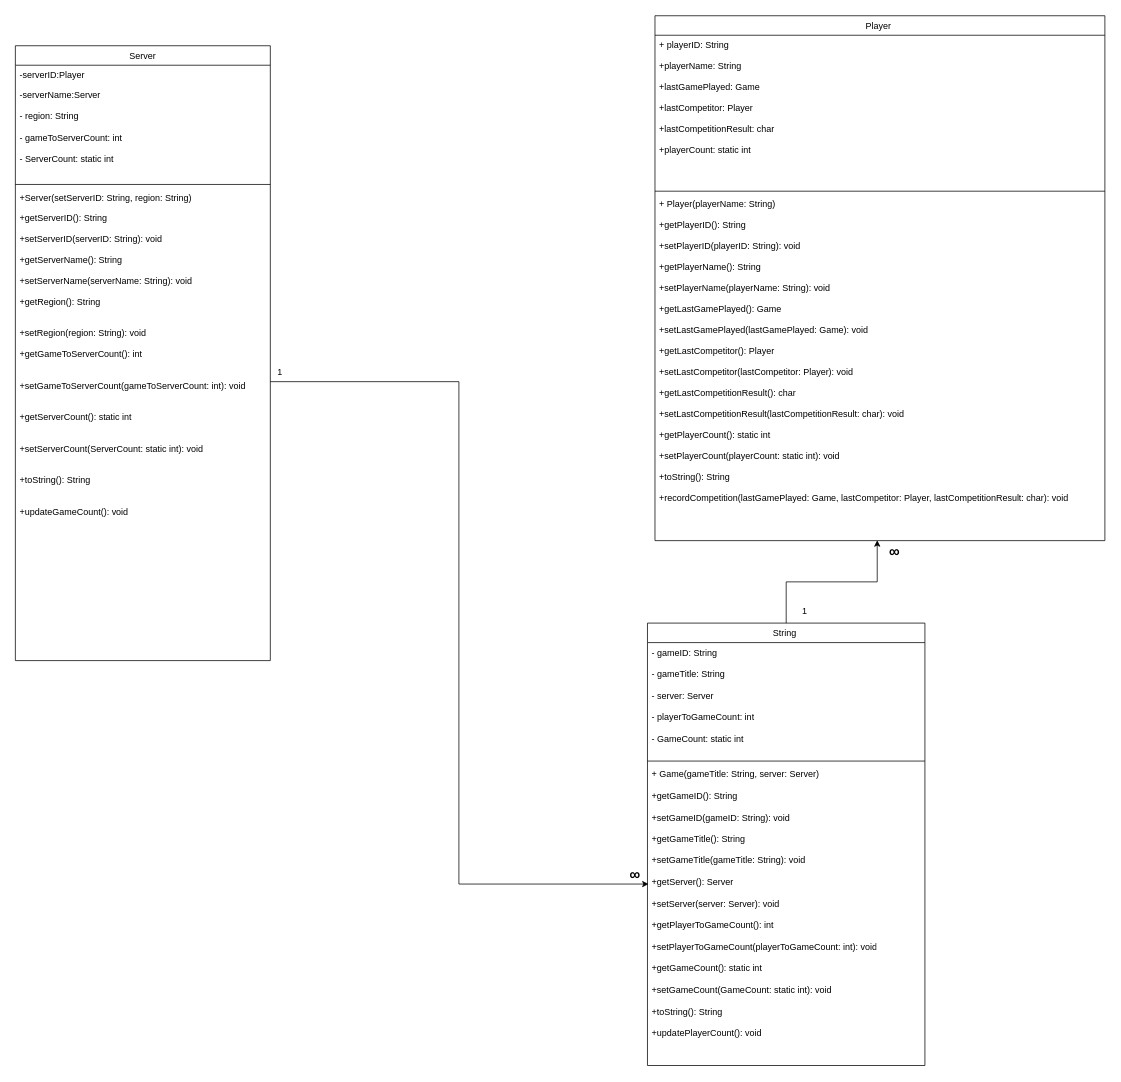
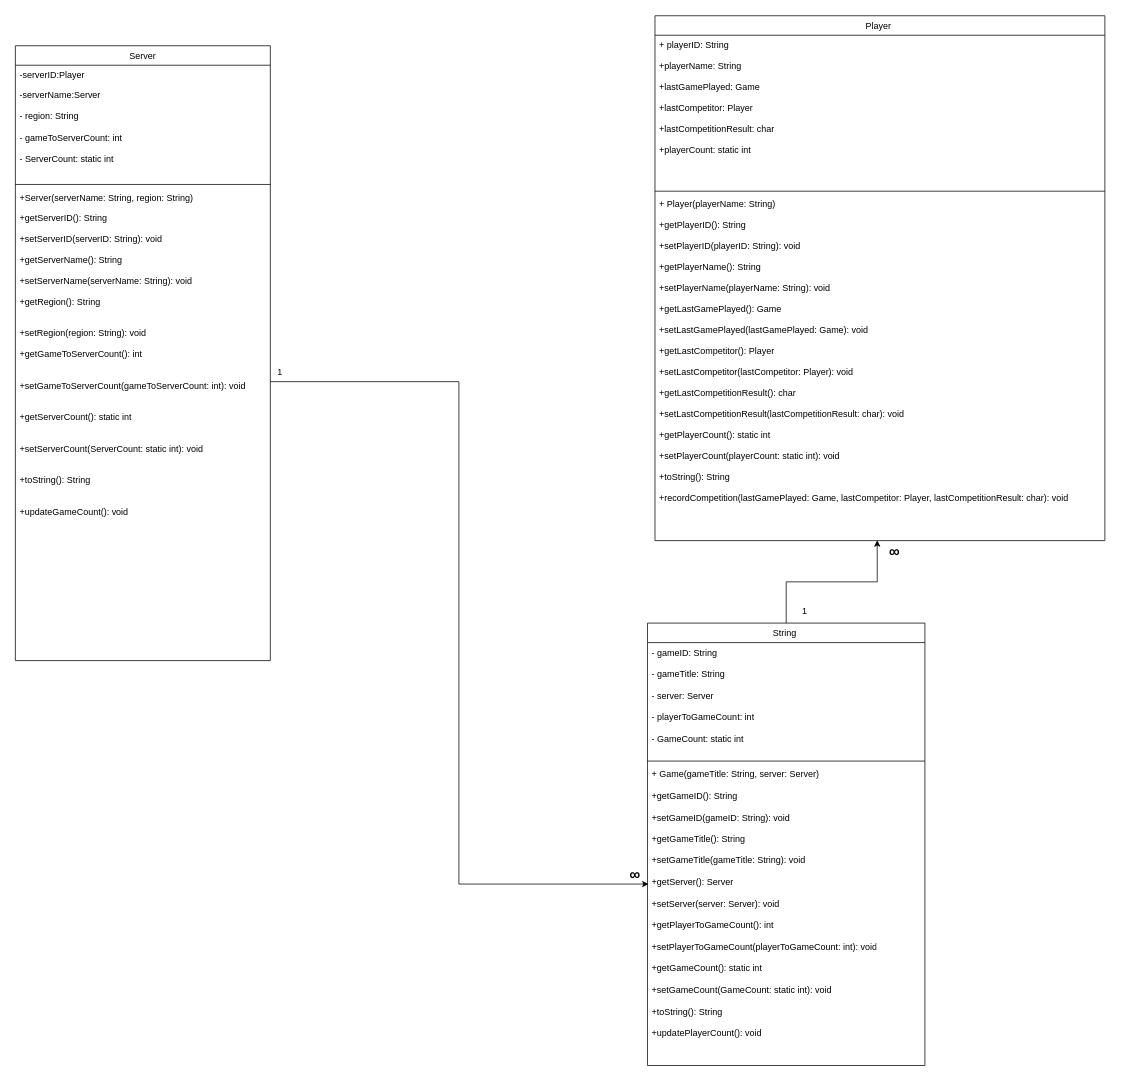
node "+Server(setServerID: String, region: String)": label "+Server(setServerID: String, region: String)" -> "+Server(serverName: String, region: String)"
